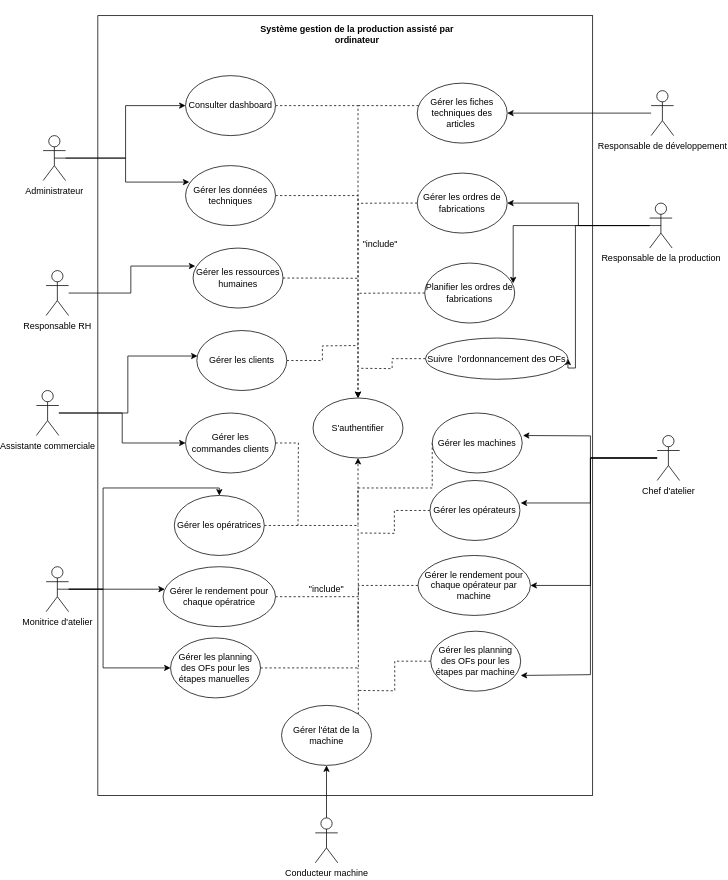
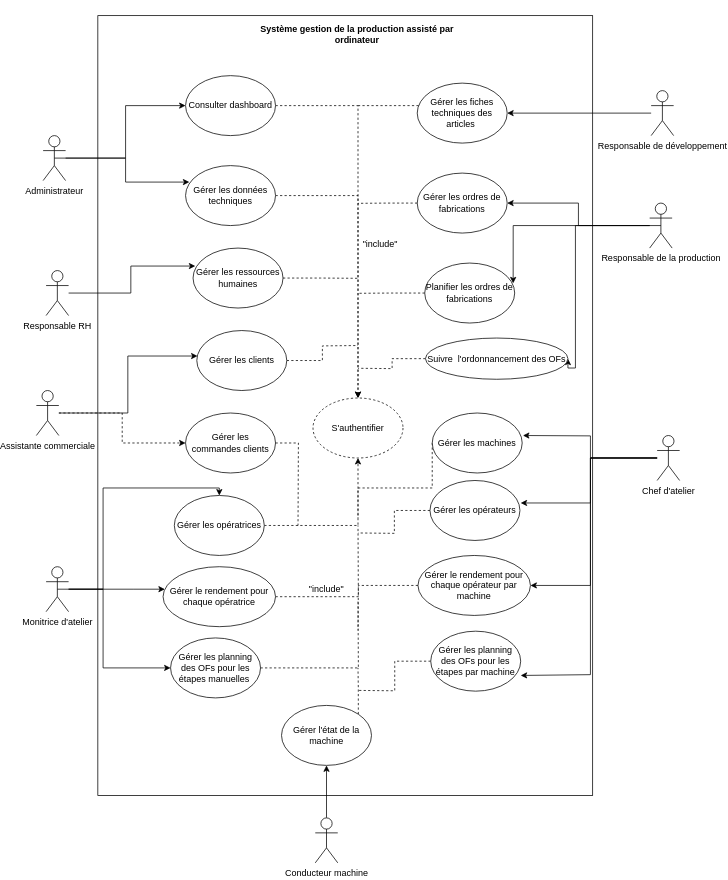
node "S'authentifier": style solid -> dashed
edge "Assistante commerciale" -> "Gérer les commandes clients": style solid -> dashed
